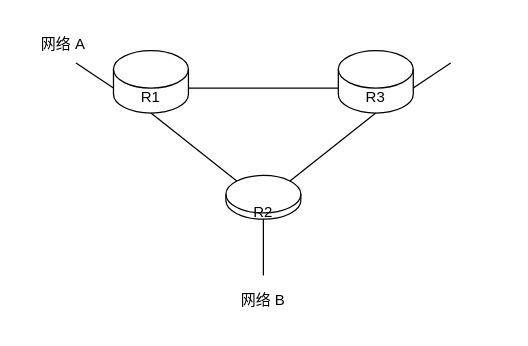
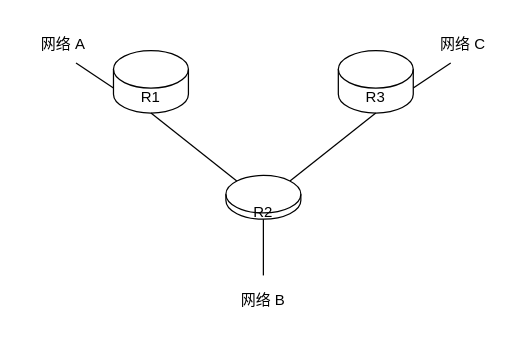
node "网络 C": added
edge "R1" -- "R3": removed
